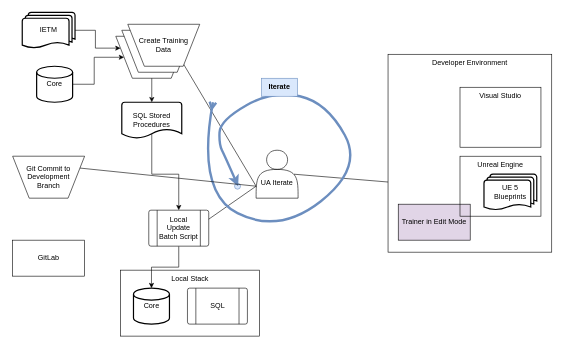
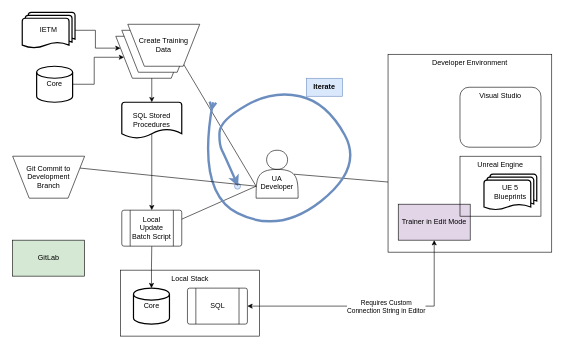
node "Iterate": moved (279, 87) -> (324, 87)
node "Visual Studio": shape rectangle -> rounded rectangle
node "UA Iterate": label "UA Iterate" -> "UA Developer"
node "Local Update Batch Script": moved (179, 228) -> (152, 228)
node "GitLab": fillcolor #ffffff -> #d5e8d4
edge "Trainer in Edit Mode" -- "SQL": added, label "Requires CustomConnection String in Editor"
